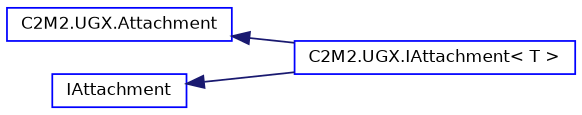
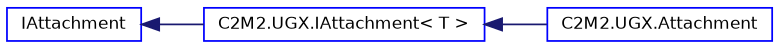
edge "C2M2.UGX.IAttachment< T >" -> "C2M2.UGX.Attachment": reversed
